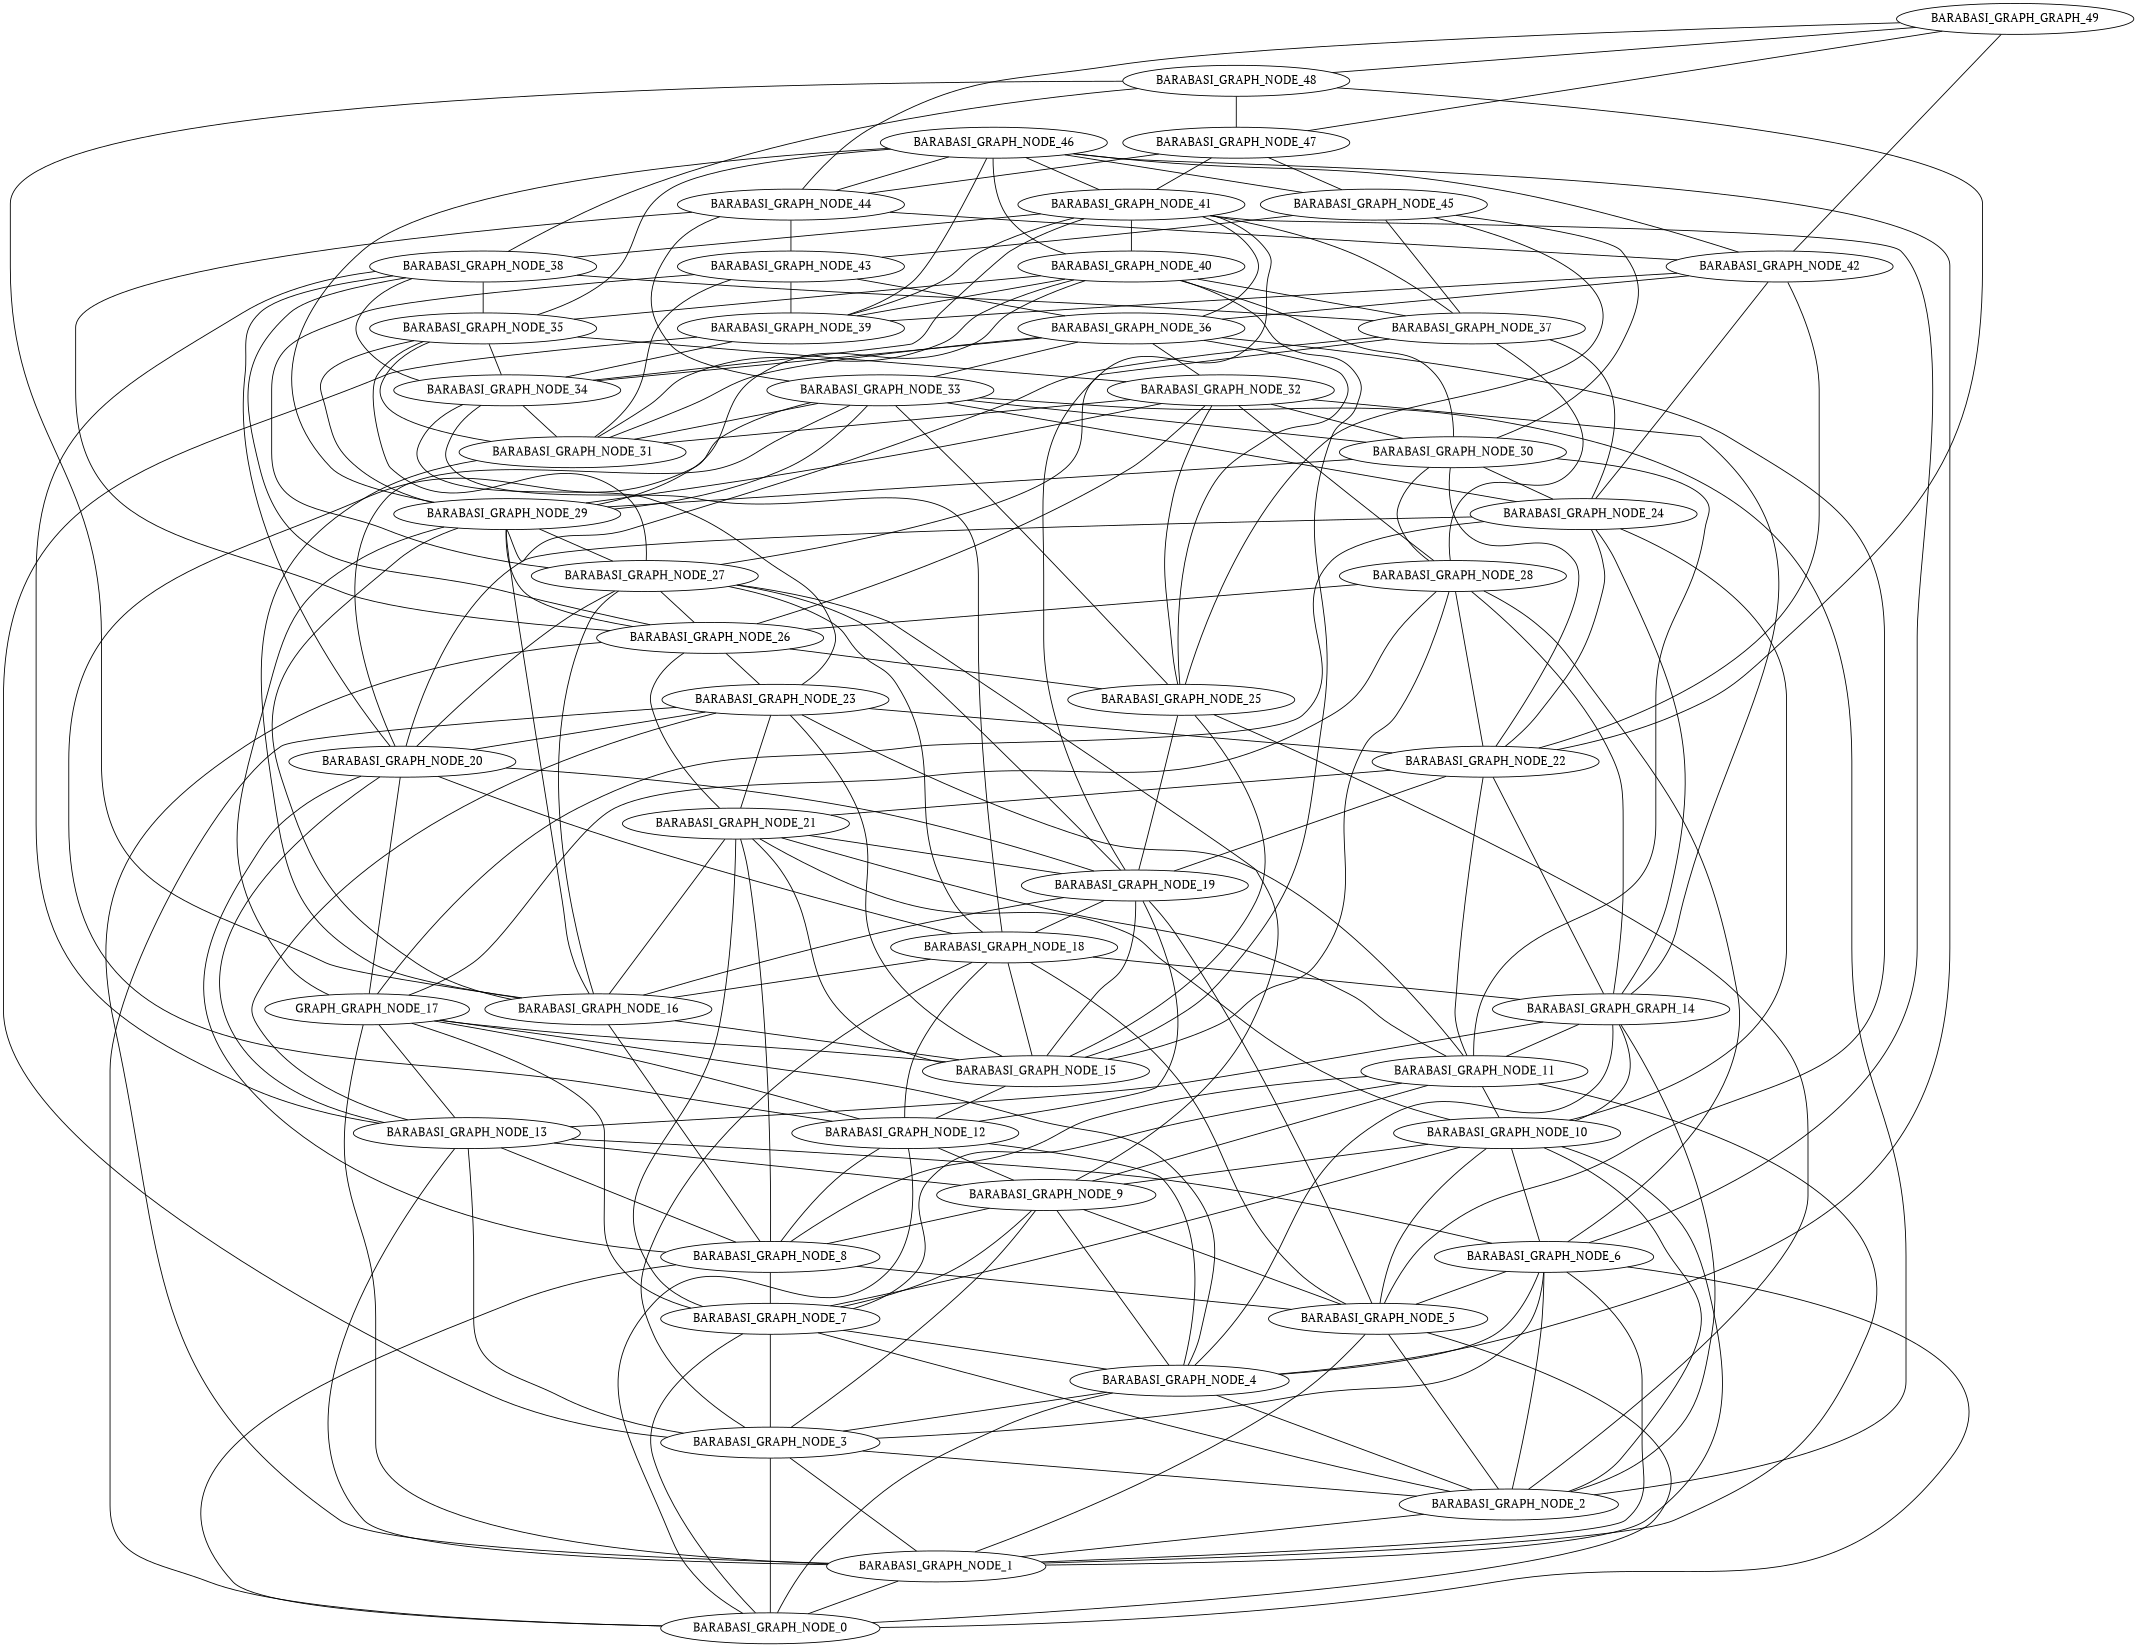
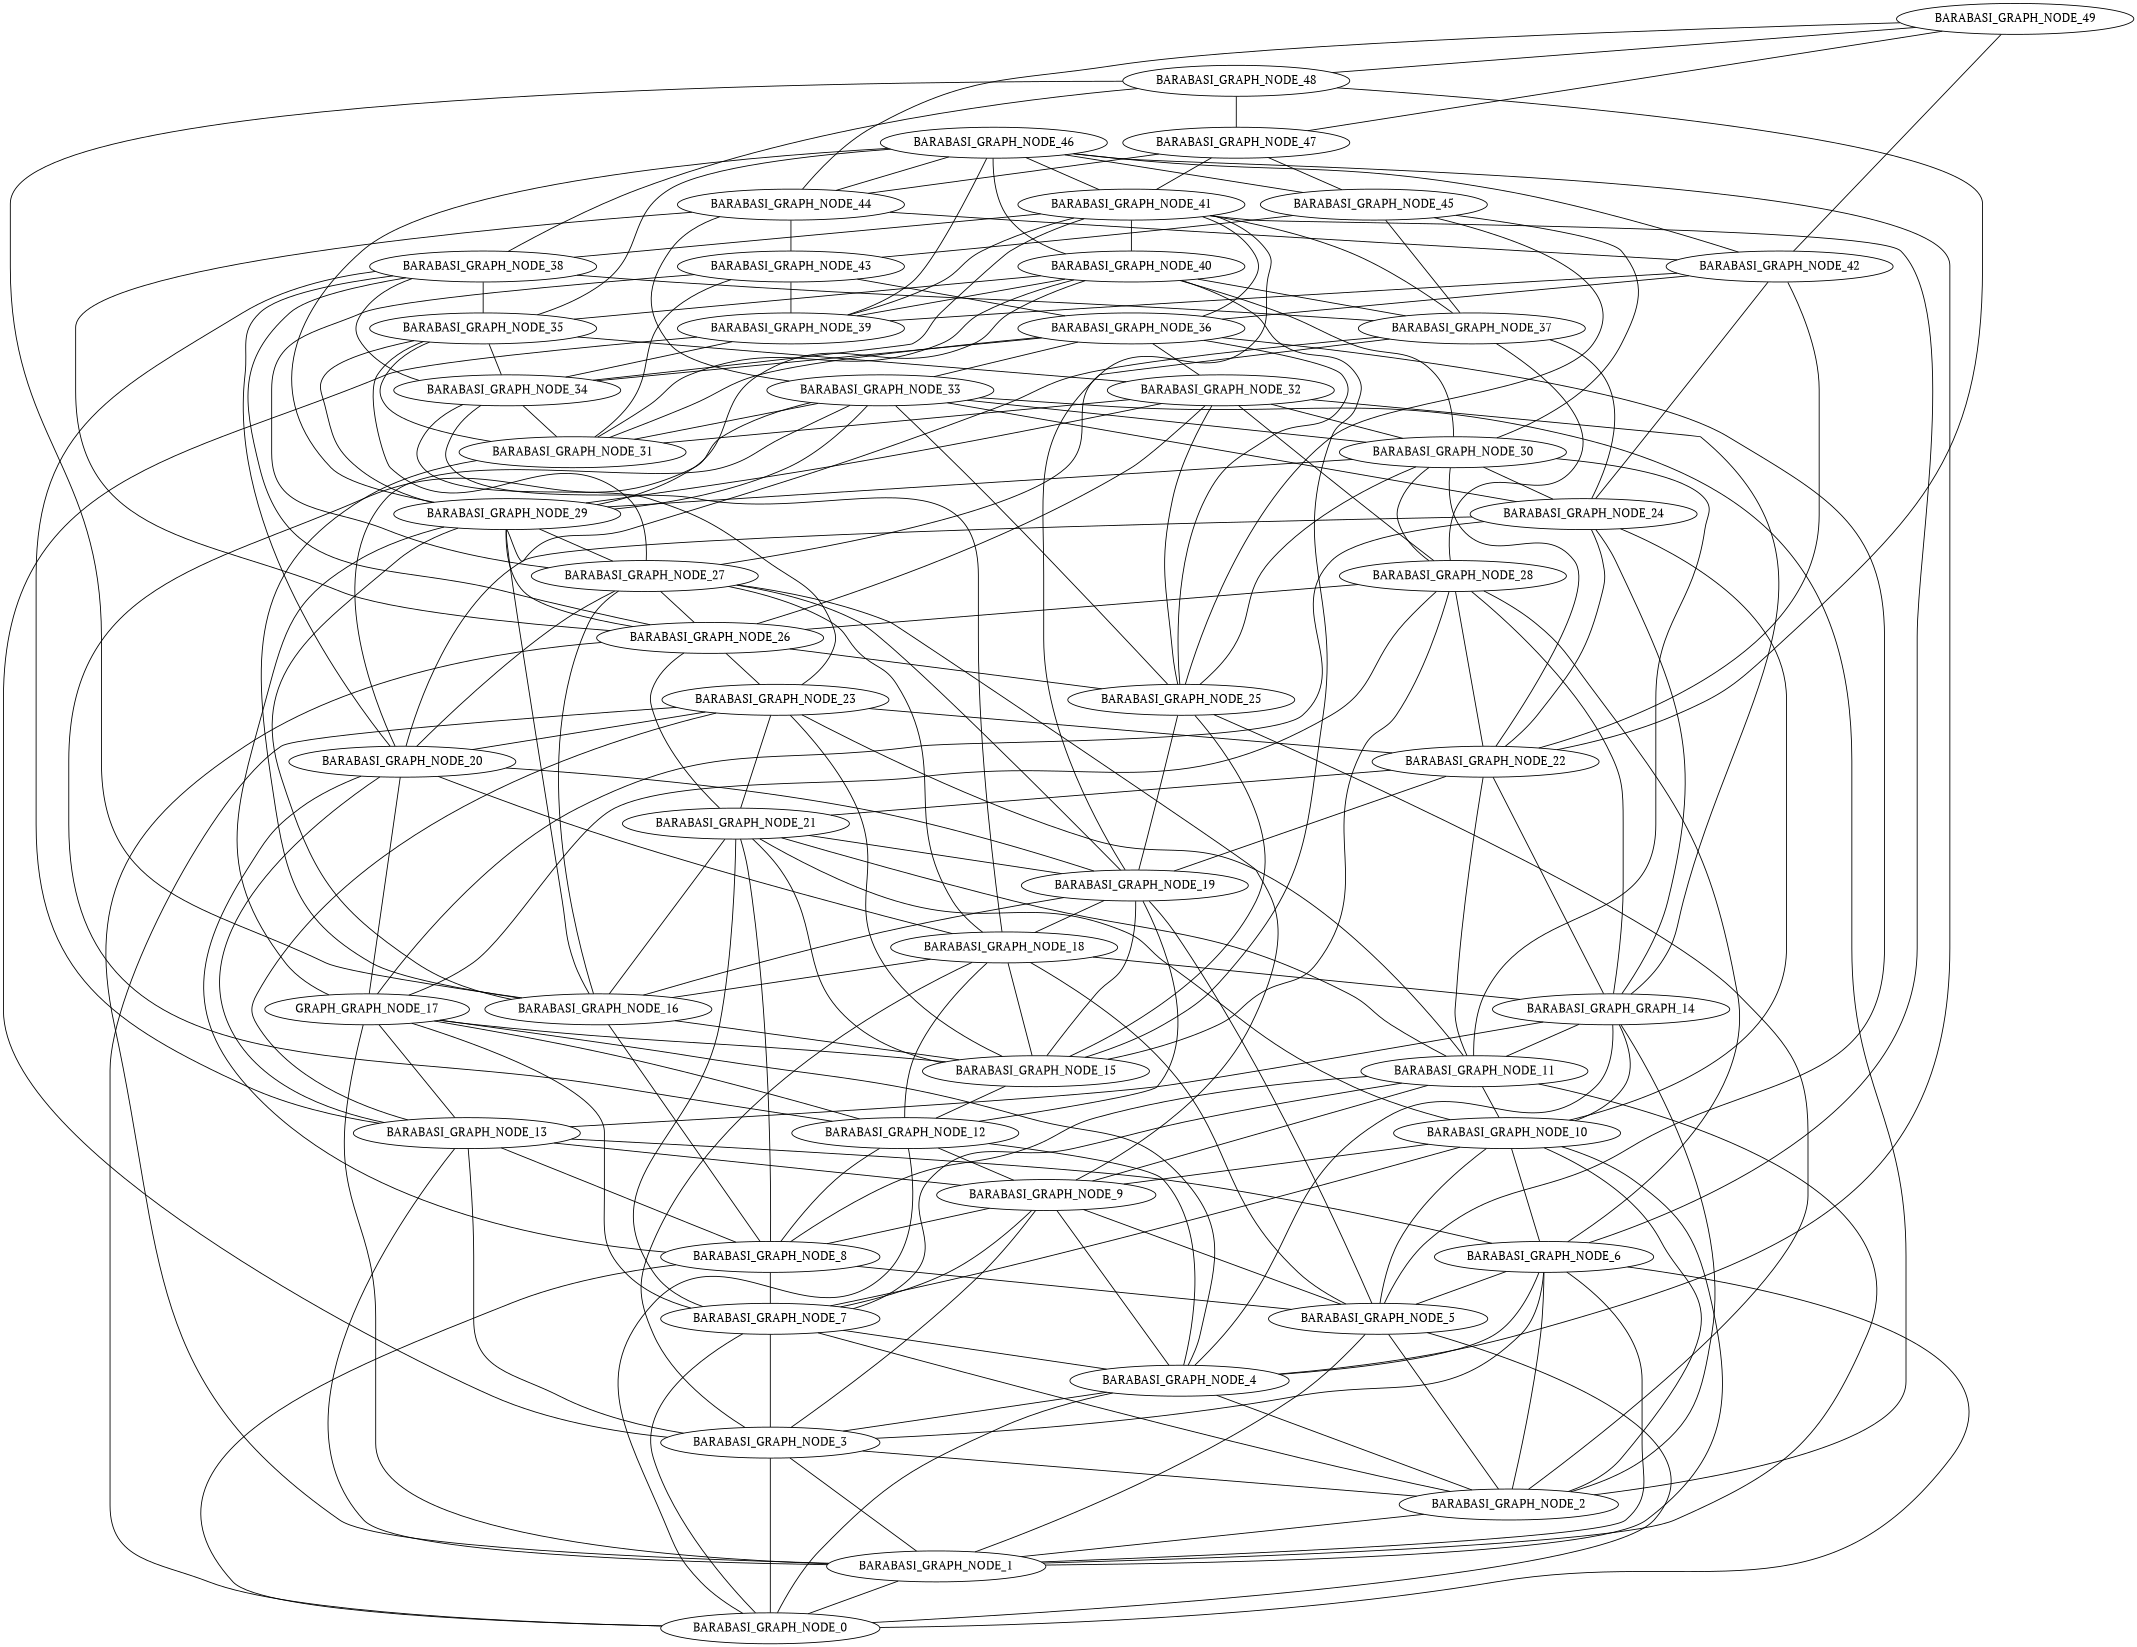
node "BARABASI_GRAPH_GRAPH_49": label "BARABASI_GRAPH_GRAPH_49" -> "BARABASI_GRAPH_NODE_49"
edge "BARABASI_GRAPH_NODE_30" -- "BARABASI_GRAPH_NODE_25": added
